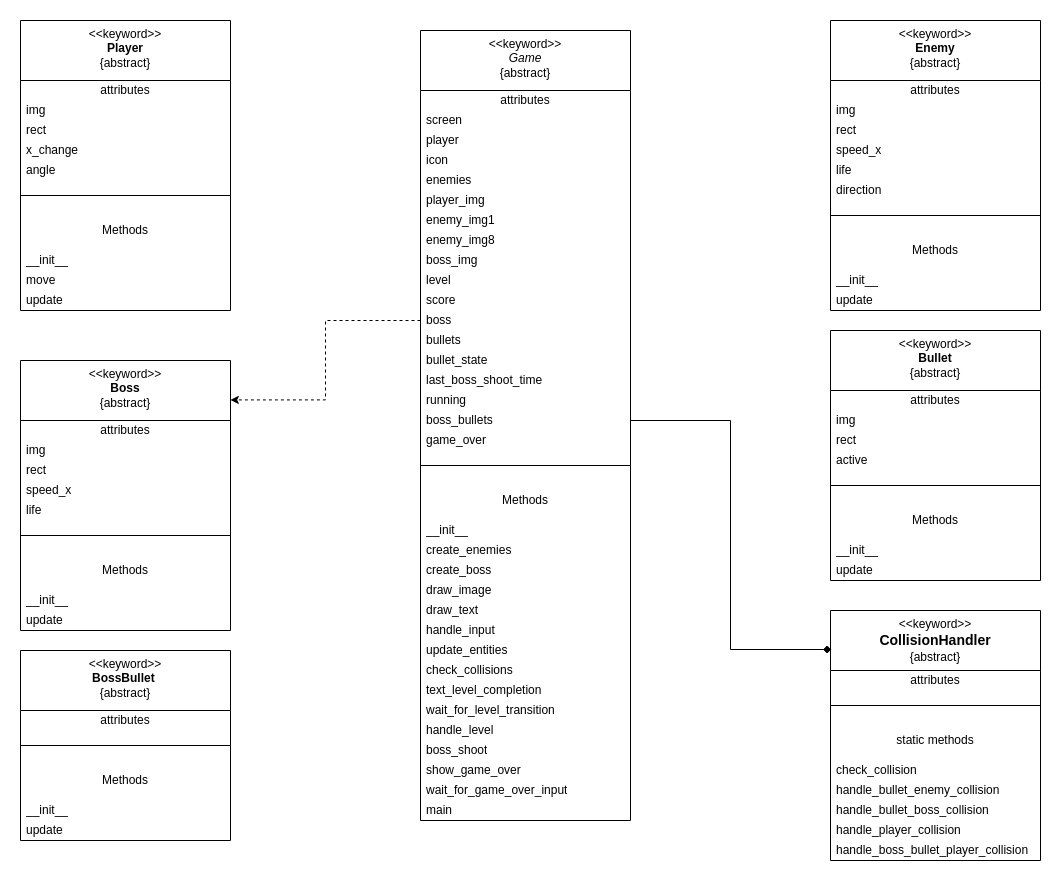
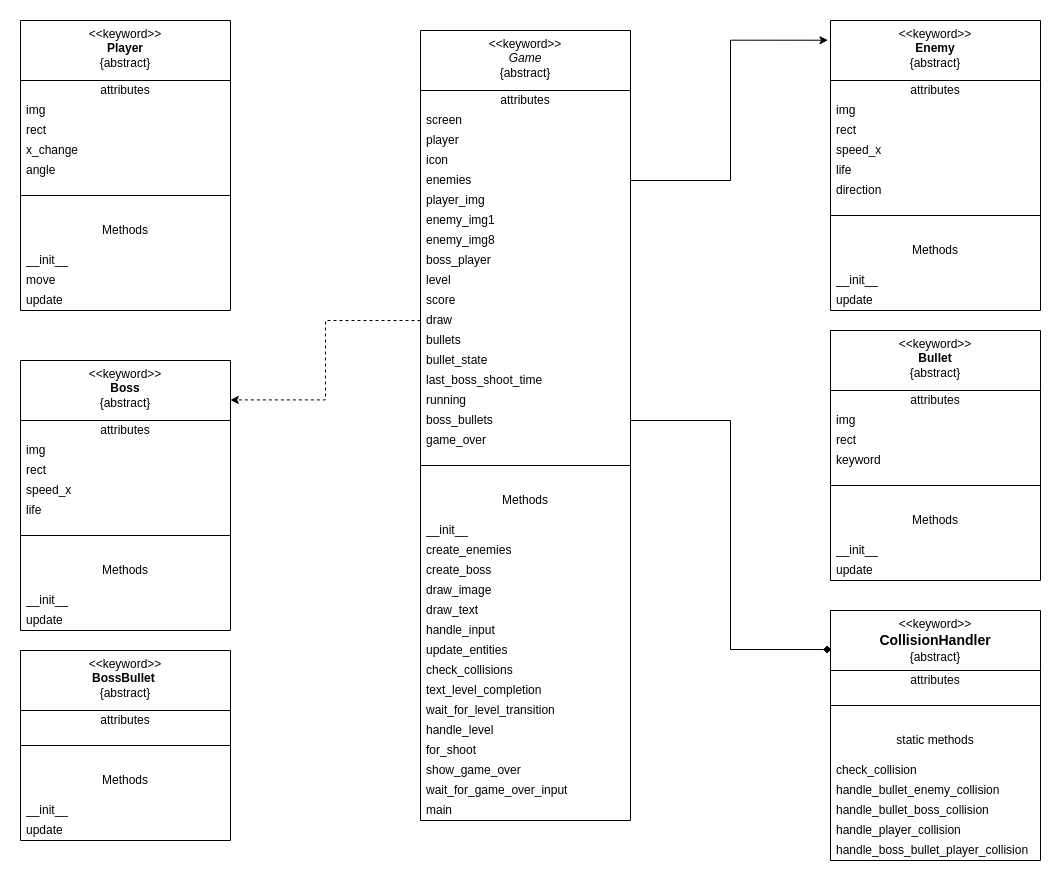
edge "enemies" -> "<<keyword>> Enemy {abstract}": added
node "boss_img": label "boss_img" -> "boss_player"
node "boss": label "boss" -> "draw"
node "active": label "active" -> "keyword"
node "boss_shoot": label "boss_shoot" -> "for_shoot"
